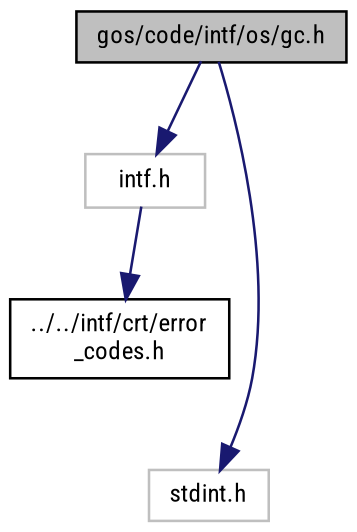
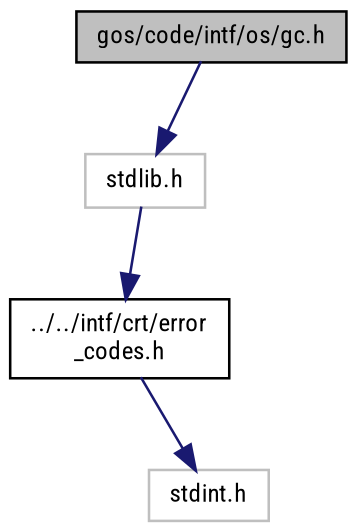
node "intf.h": label "intf.h" -> "stdlib.h"
edge "gos/code/intf/os/gc.h" -> "stdint.h": now "../../intf/crt/error _codes.h" -> "stdint.h"
